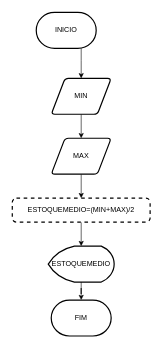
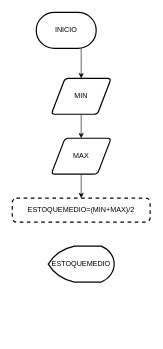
edge "ESTOQUEMEDIO=(MIN+MAX)/2" -> "ESTOQUEMEDIO": removed
edge "ESTOQUEMEDIO" -> "FIM": removed
node "FIM": removed
